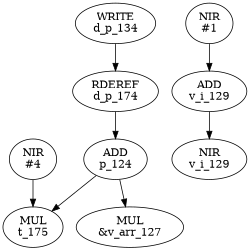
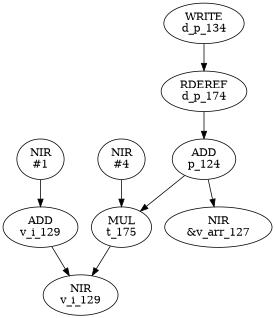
node "MUL &v_arr_127": label "MUL &v_arr_127" -> "NIR &v_arr_127"
edge "MUL t_175" -> "NIR v_i_129": added
